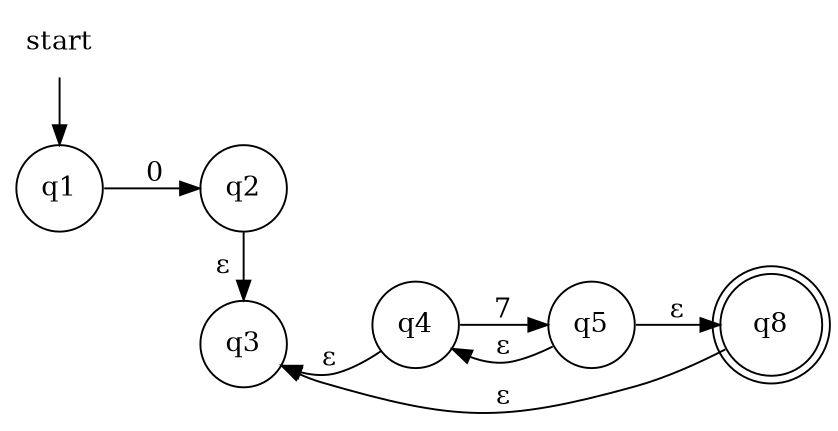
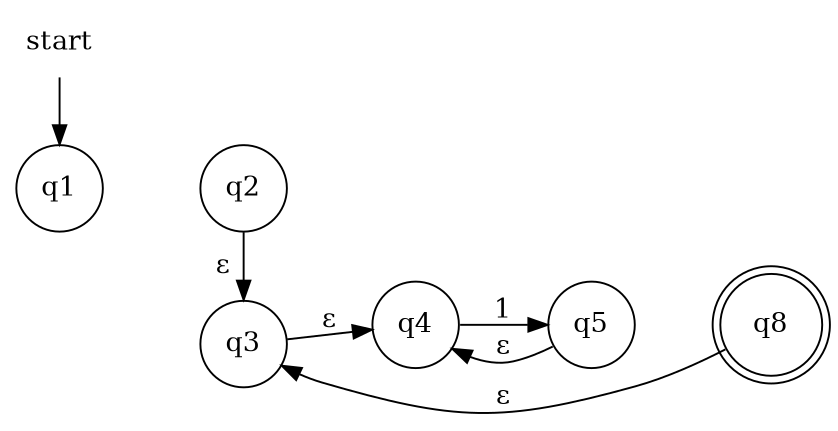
edge "q1" -> "q2": removed, label "0"
edge "q4" -> "q5": label "7" -> "1"
edge "q5" -> "q8": removed, label "ε"
edge "q4" -> "q3": reversed
